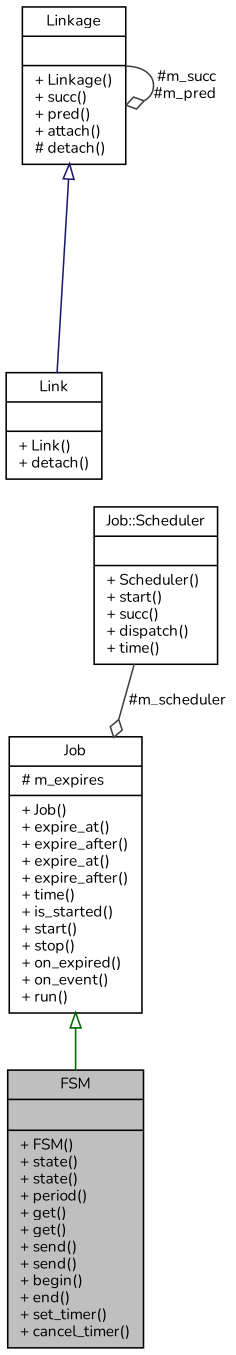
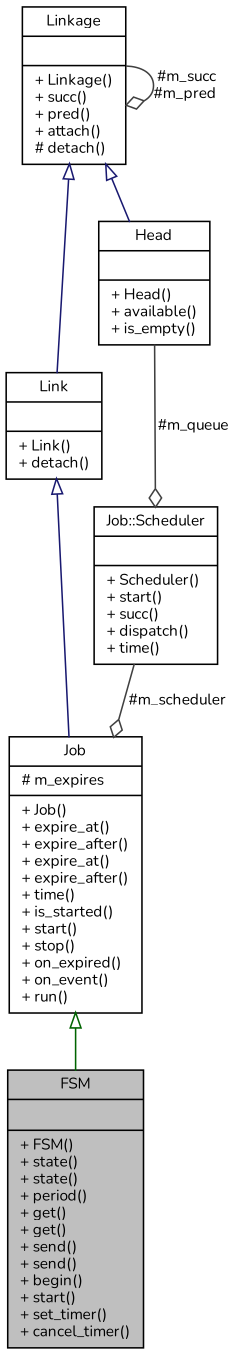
node "Head": added
edge "Job" -> "Link": added
node "FSM": text "+ end()" -> "+ start()"
